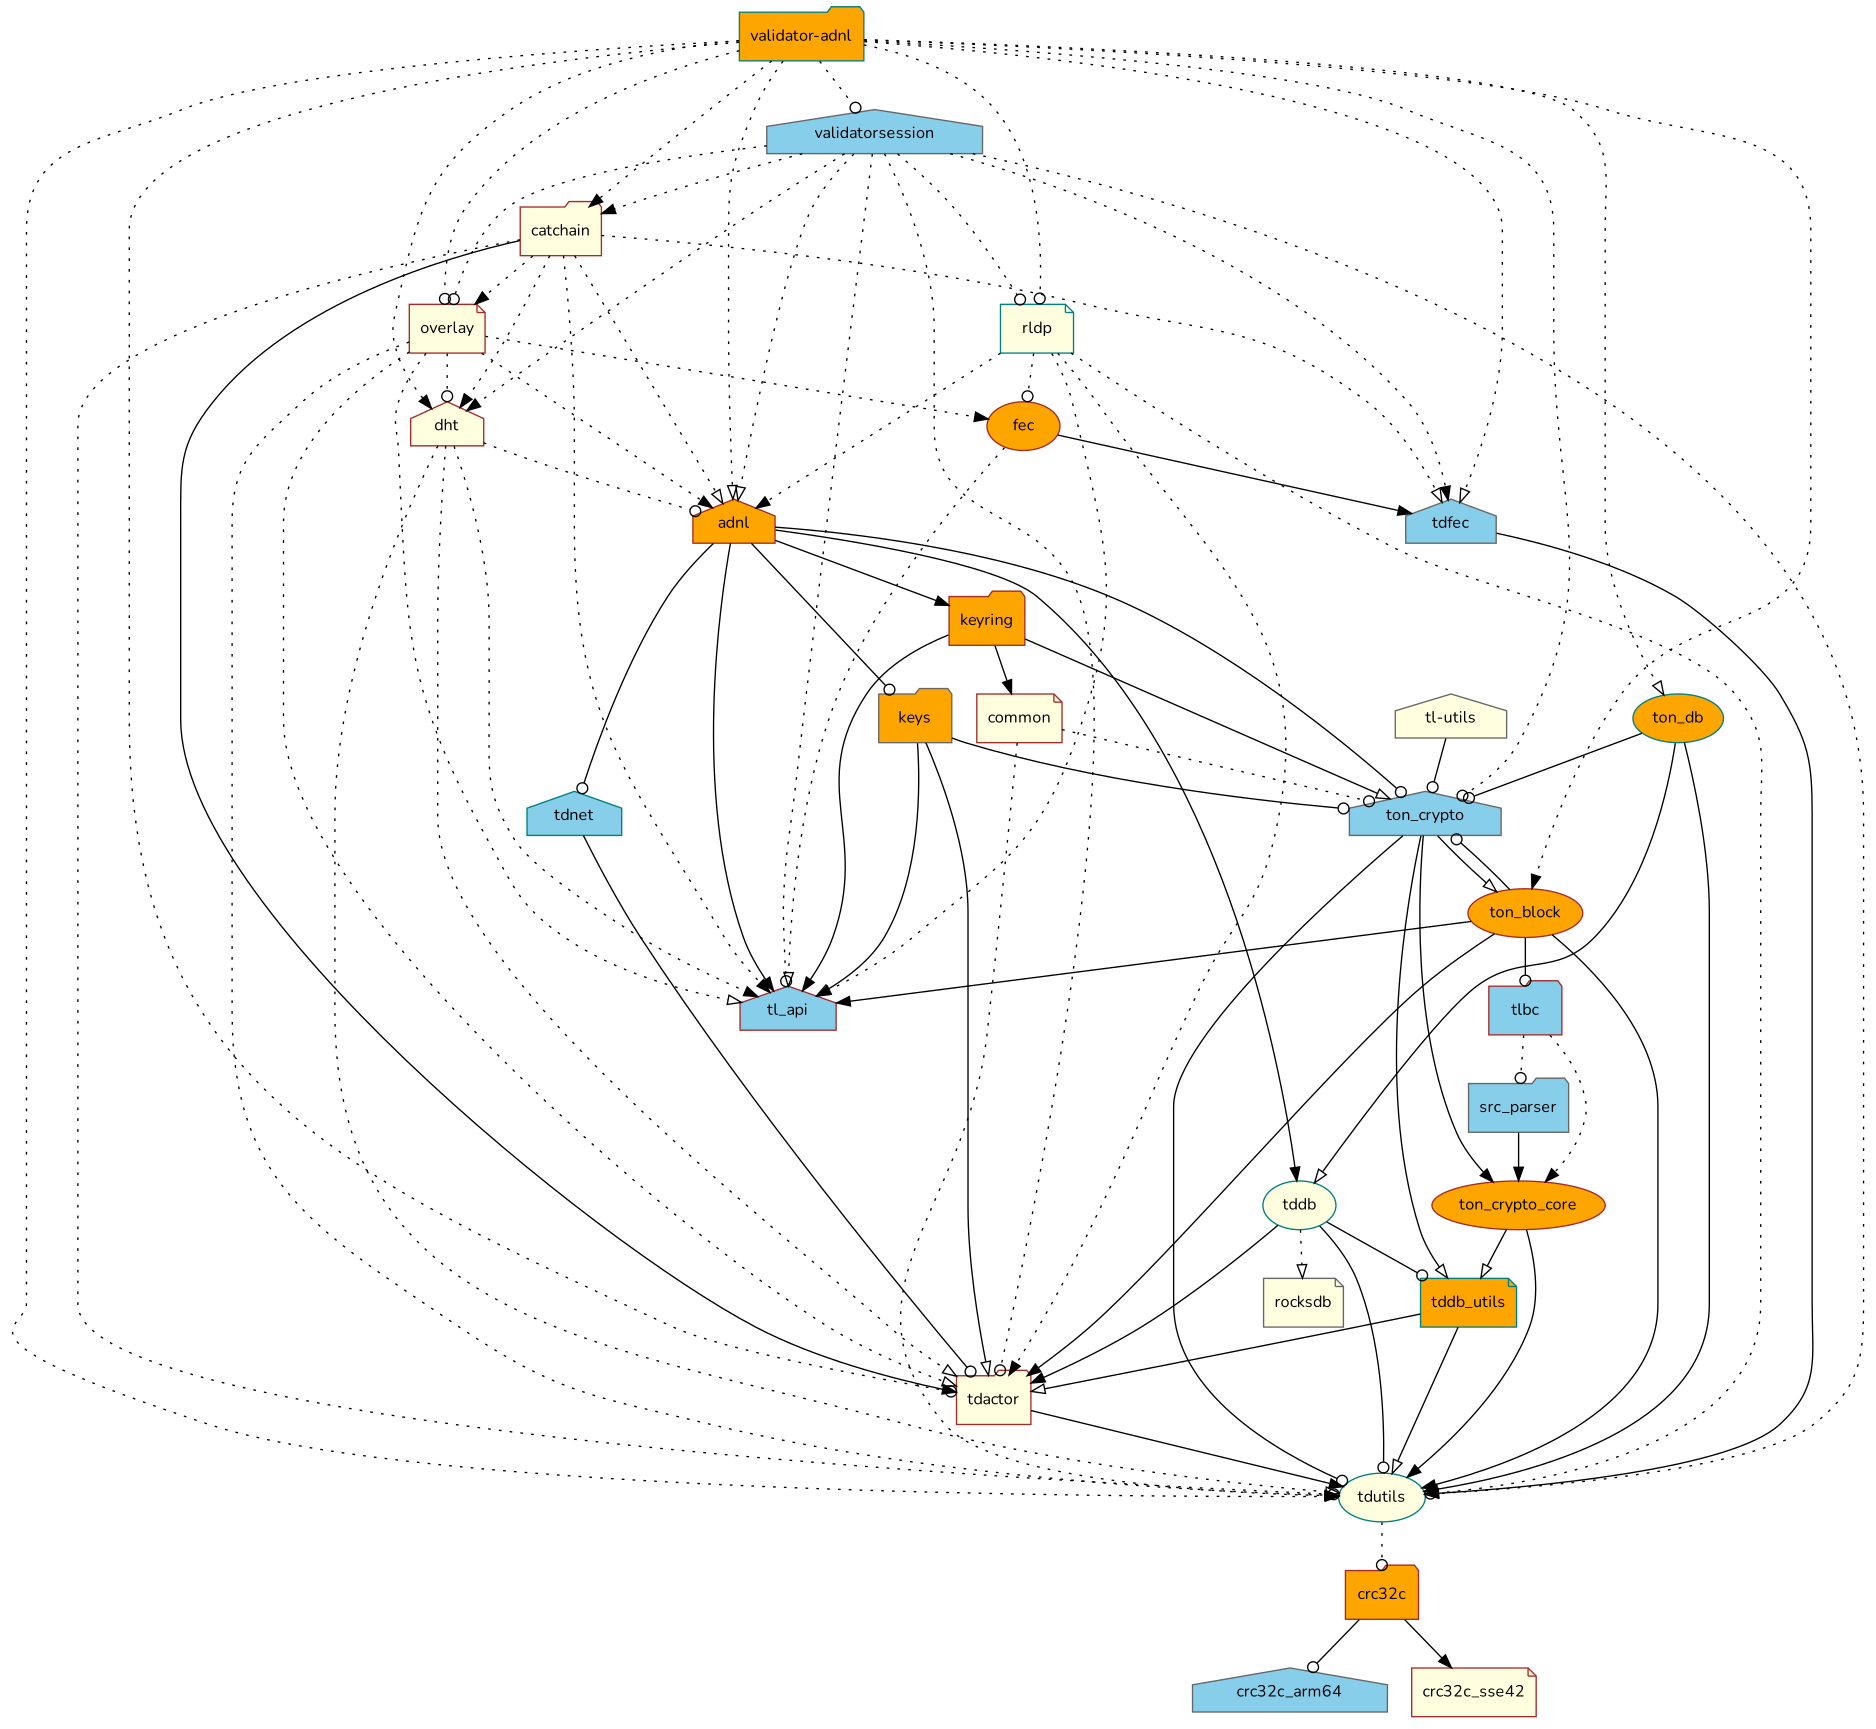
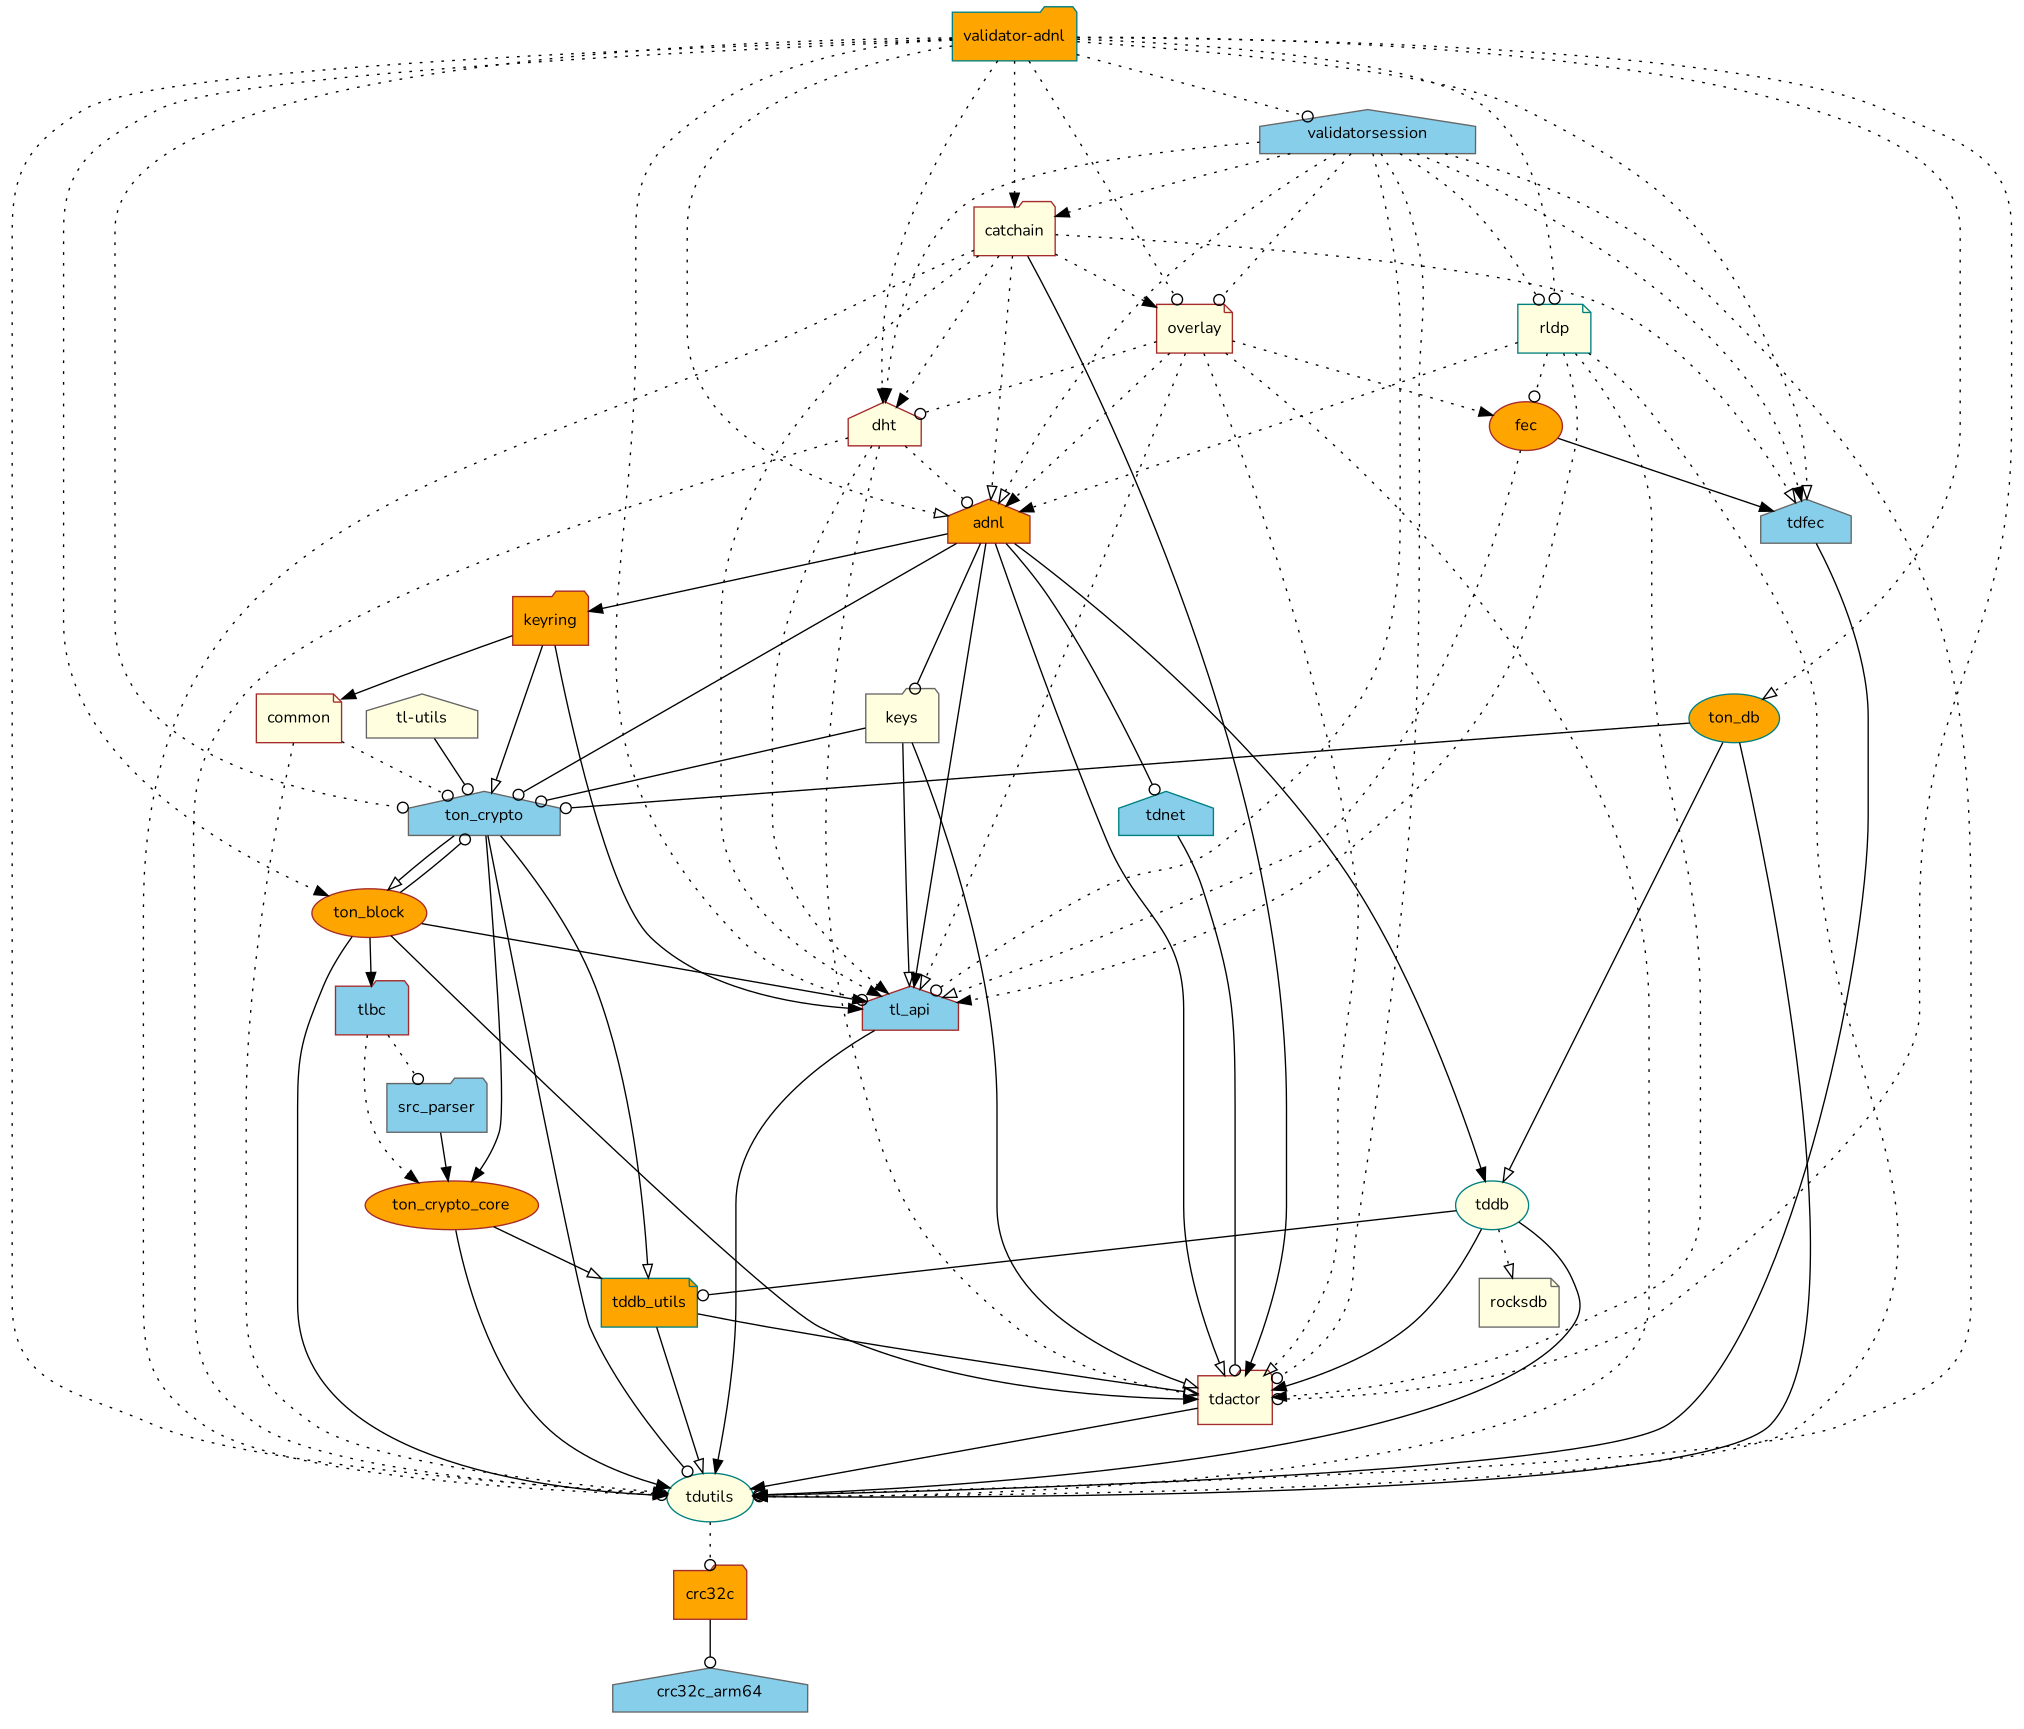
edge "validator-adnl" -> "tl_api": added
node "keys": fillcolor orange -> lightyellow
edge "adnl" -> "tdactor": added
edge "ton_block" -> "tlbc": arrowhead odot -> normal
edge "tl_api" -> "tdutils": added
node "crc32c_sse42": removed
